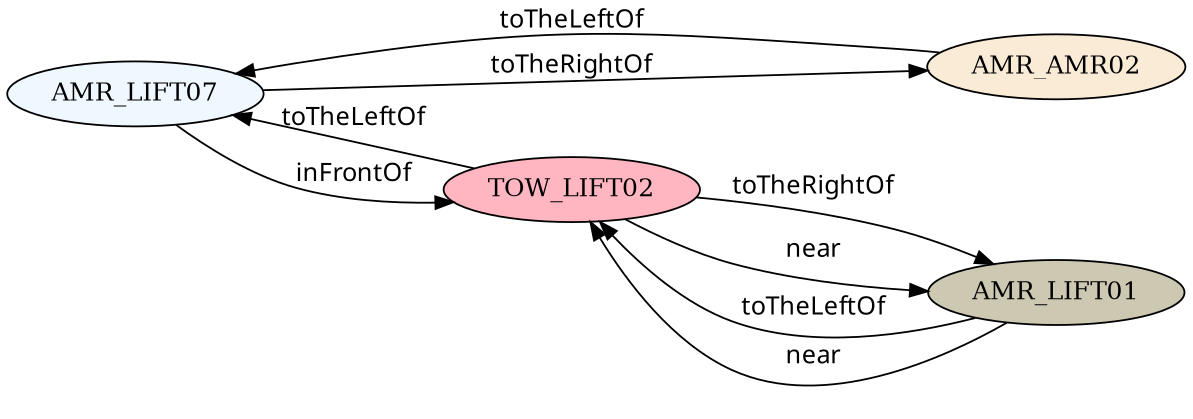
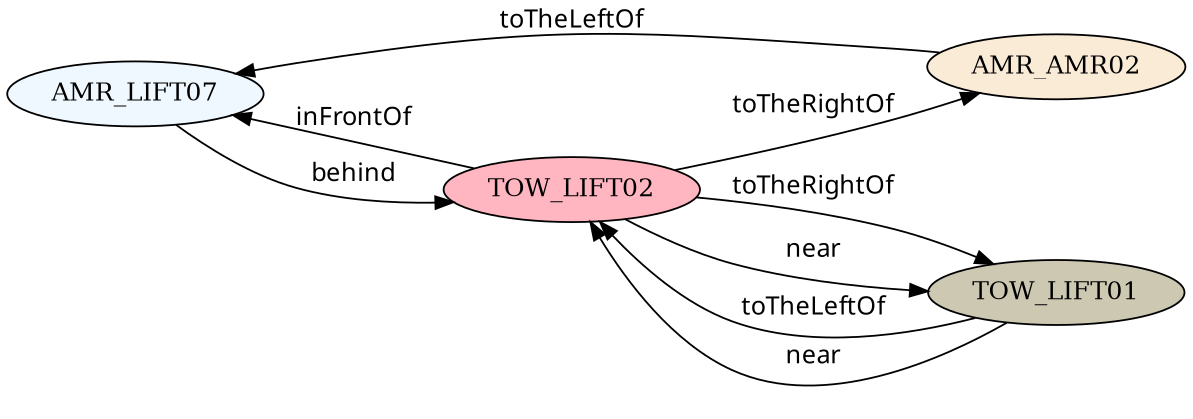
edge "AMR_LIFT07" -> "AMR_AMR02": now "TOW_LIFT02" -> "AMR_AMR02"
edge "TOW_LIFT02" -> "AMR_LIFT07": label "toTheLeftOf" -> "inFrontOf"
edge "AMR_LIFT07" -> "TOW_LIFT02": label "inFrontOf" -> "behind"
node "AMR_LIFT01": label "AMR_LIFT01" -> "TOW_LIFT01"
